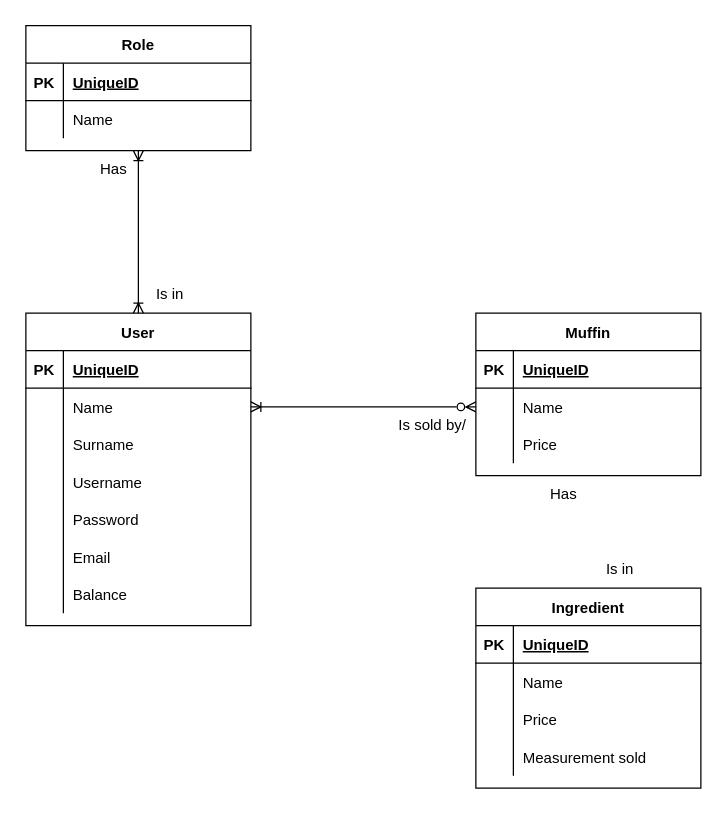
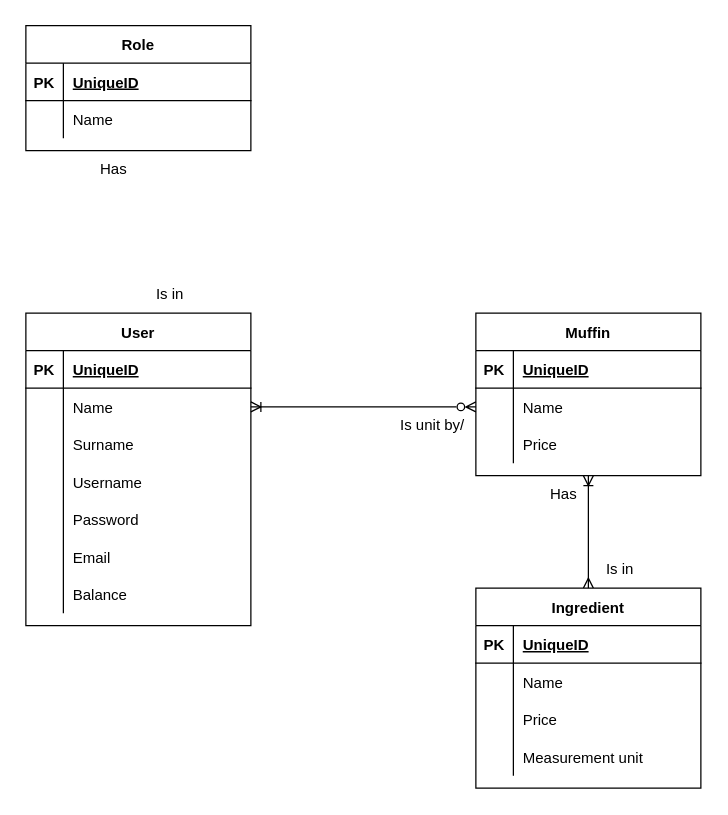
edge "Role" -- "User": removed
node "Is sold by/": label "Is sold by/" -> "Is unit by/"
edge "Muffin" -- "Ingredient": added
node "Measurement sold": label "Measurement sold" -> "Measurement unit"
